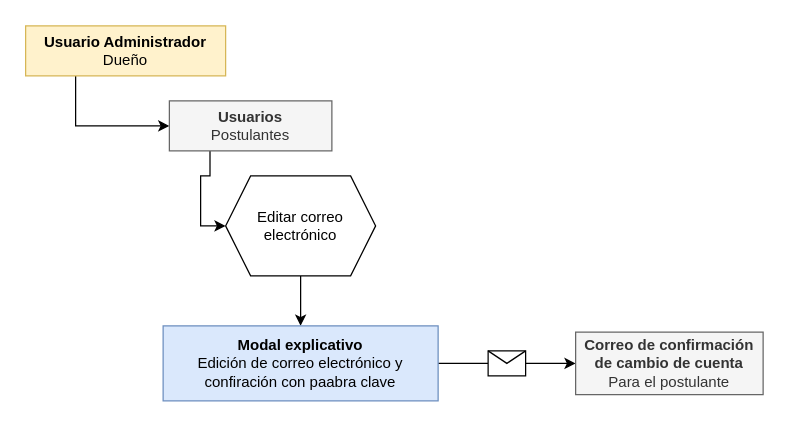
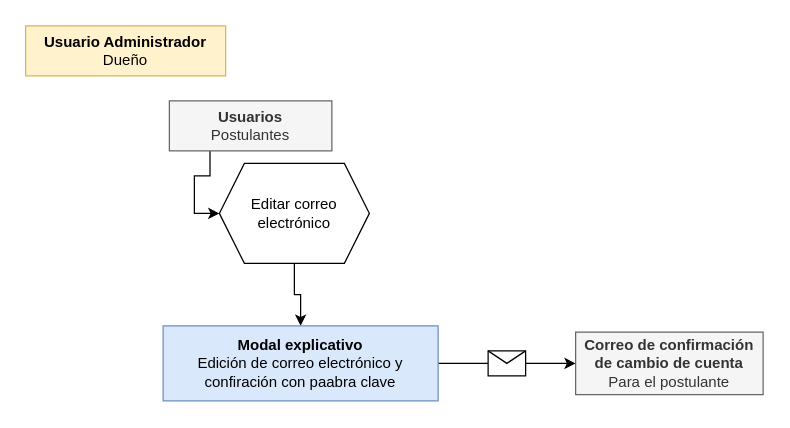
edge "Usuario Administrador Dueño" -> "Usuarios Postulantes": removed
node "Editar correo electrónico": moved (301, 226) -> (294, 213)
